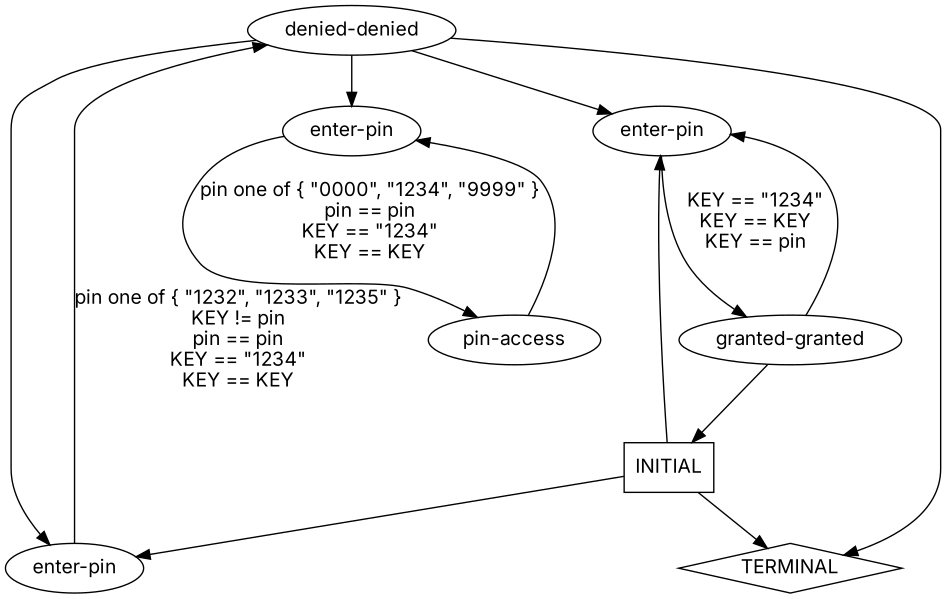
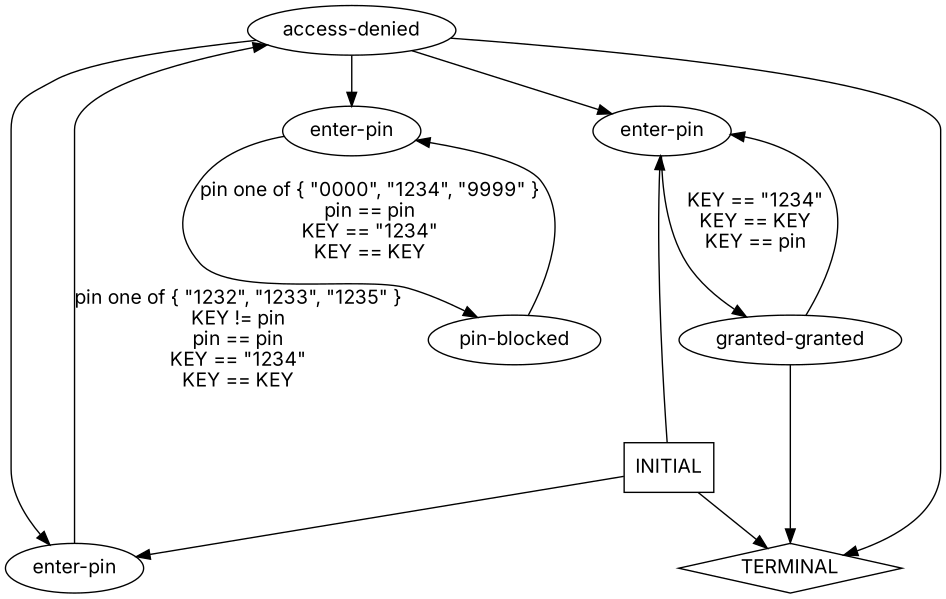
node "denied-denied": label "denied-denied" -> "access-denied"
node "pin-access": label "pin-access" -> "pin-blocked"
edge "granted-granted" -> "INITIAL": now "granted-granted" -> "TERMINAL"
